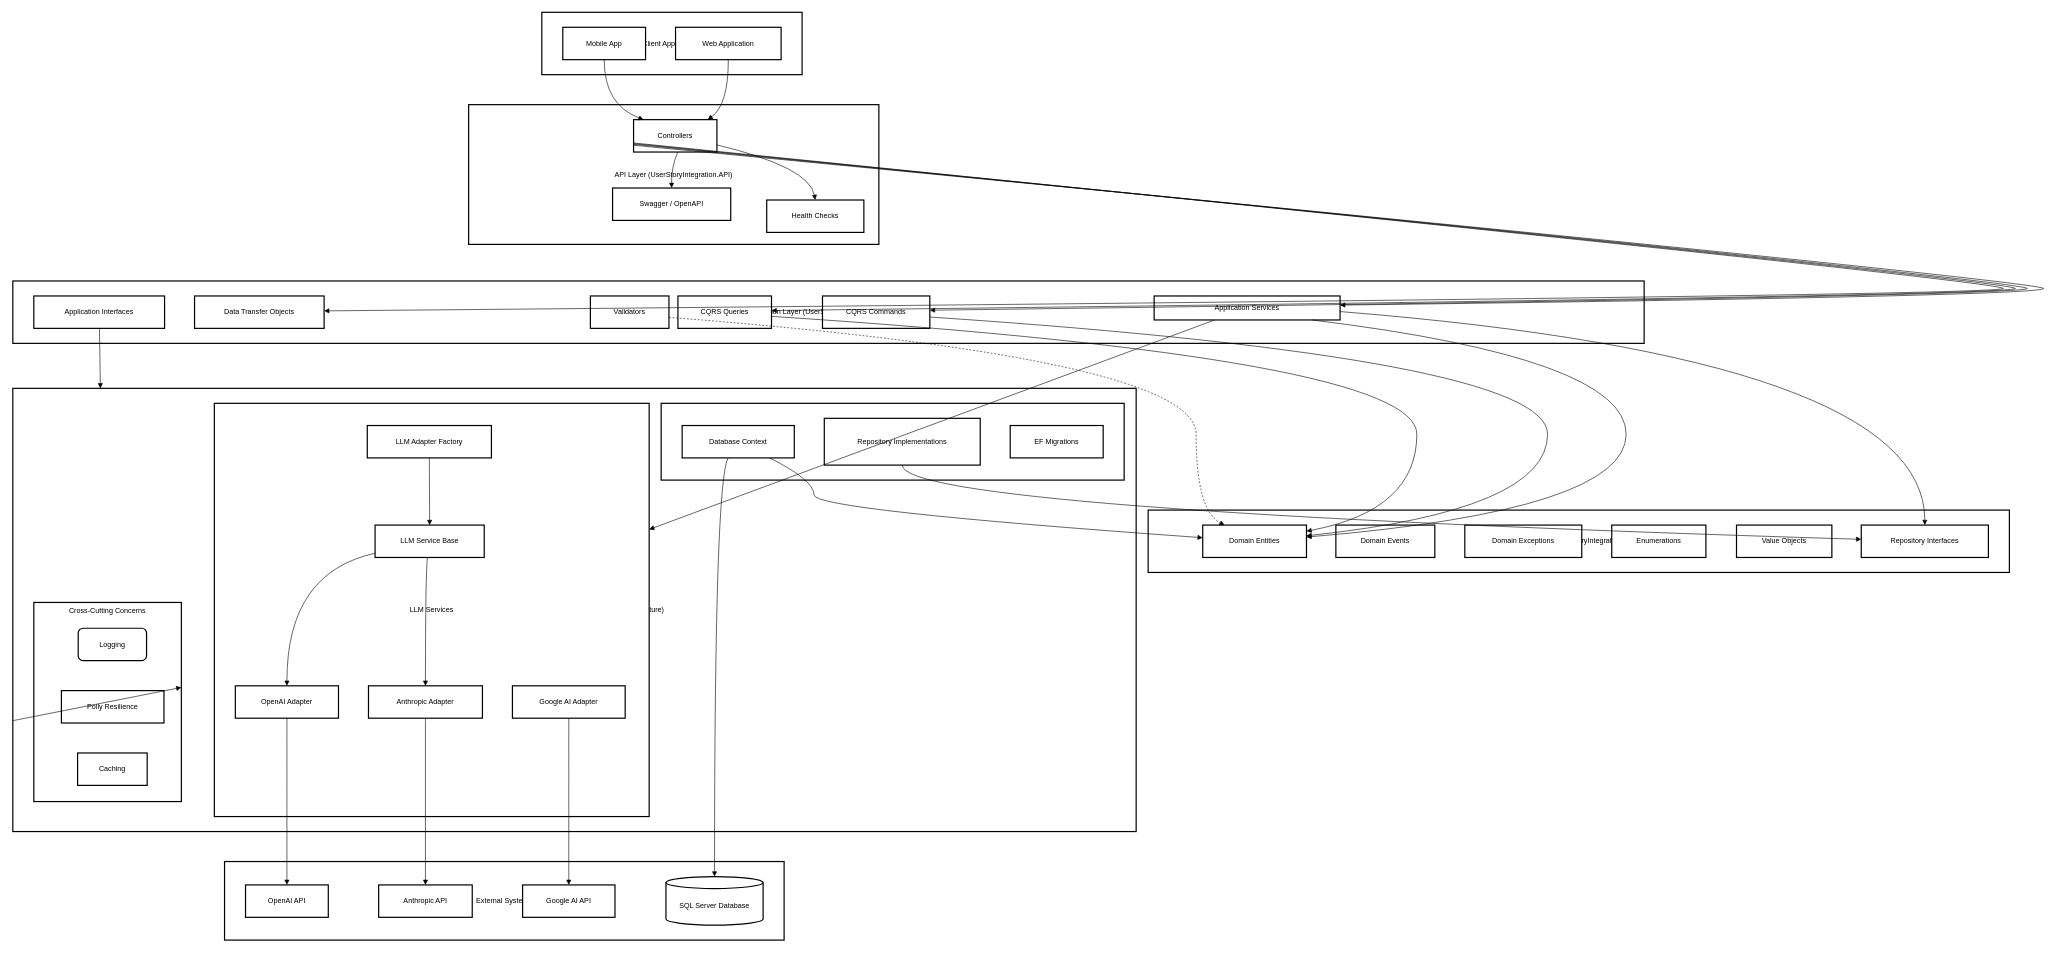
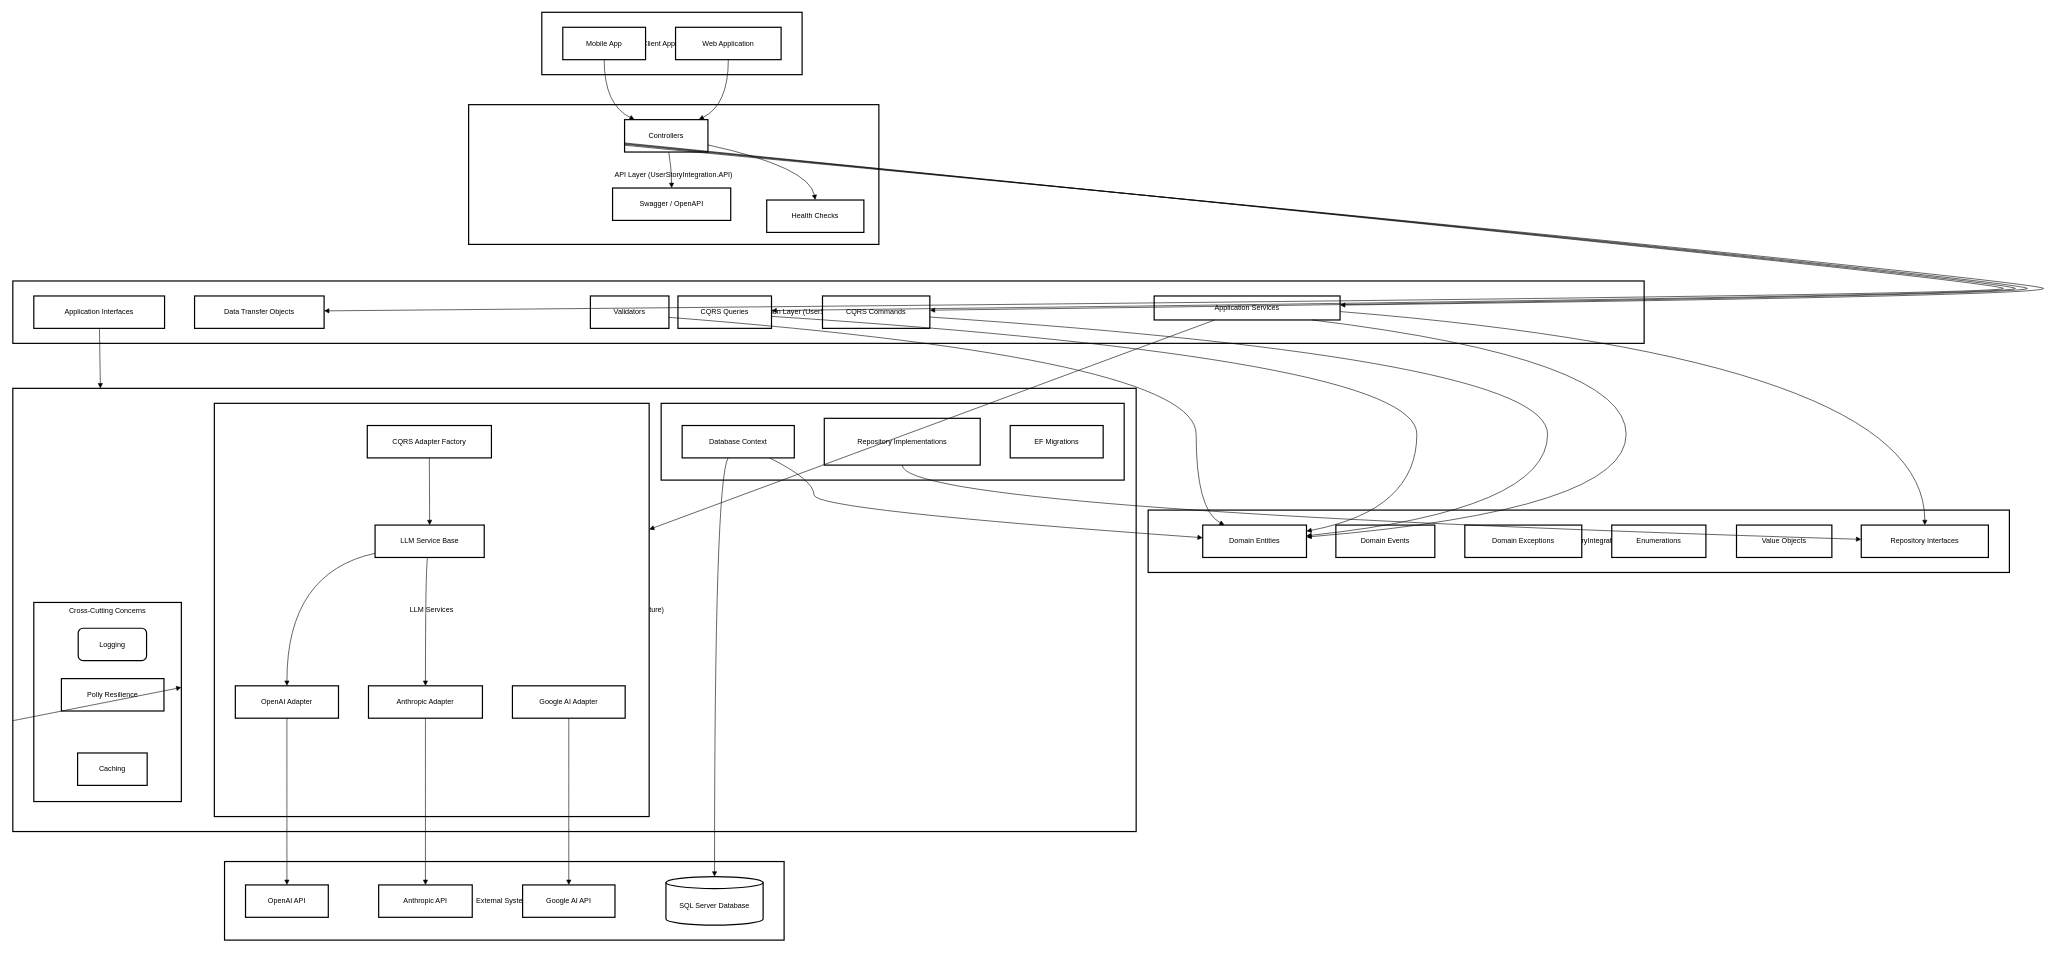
node "Controllers": moved (675, 136) -> (666, 136)
edge "Validators" -> "Domain Entities": style dashed -> solid
node "LLM Adapter Factory": label "LLM Adapter Factory" -> "CQRS Adapter Factory"
node "Polly Resilience": moved (112, 707) -> (112, 695)
